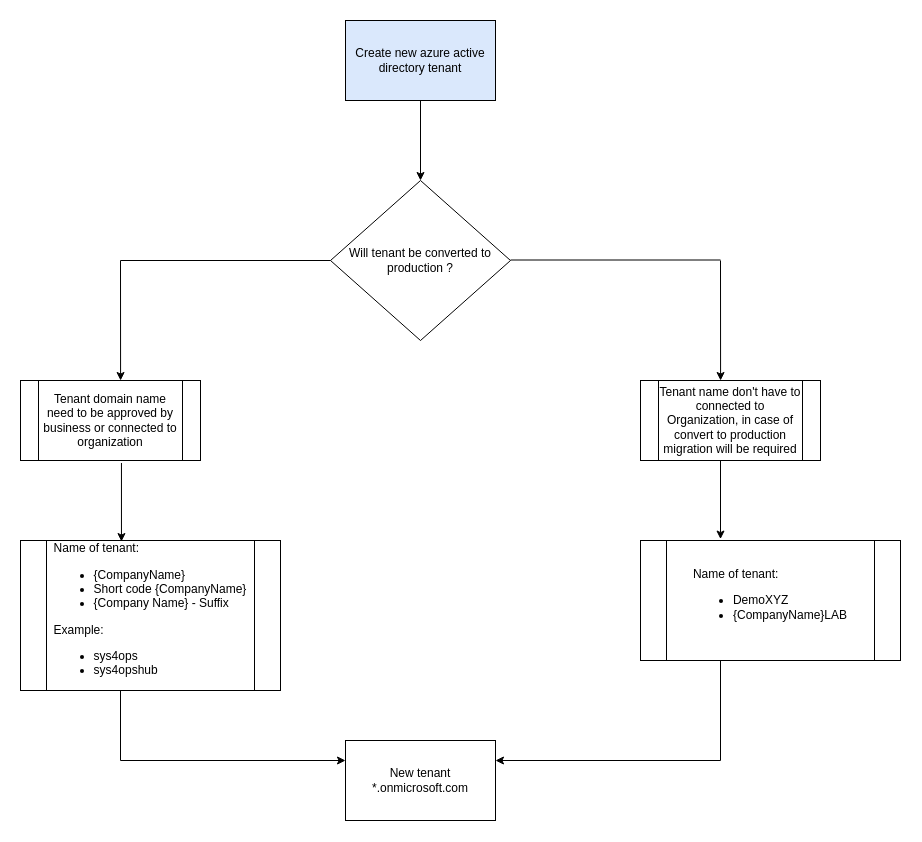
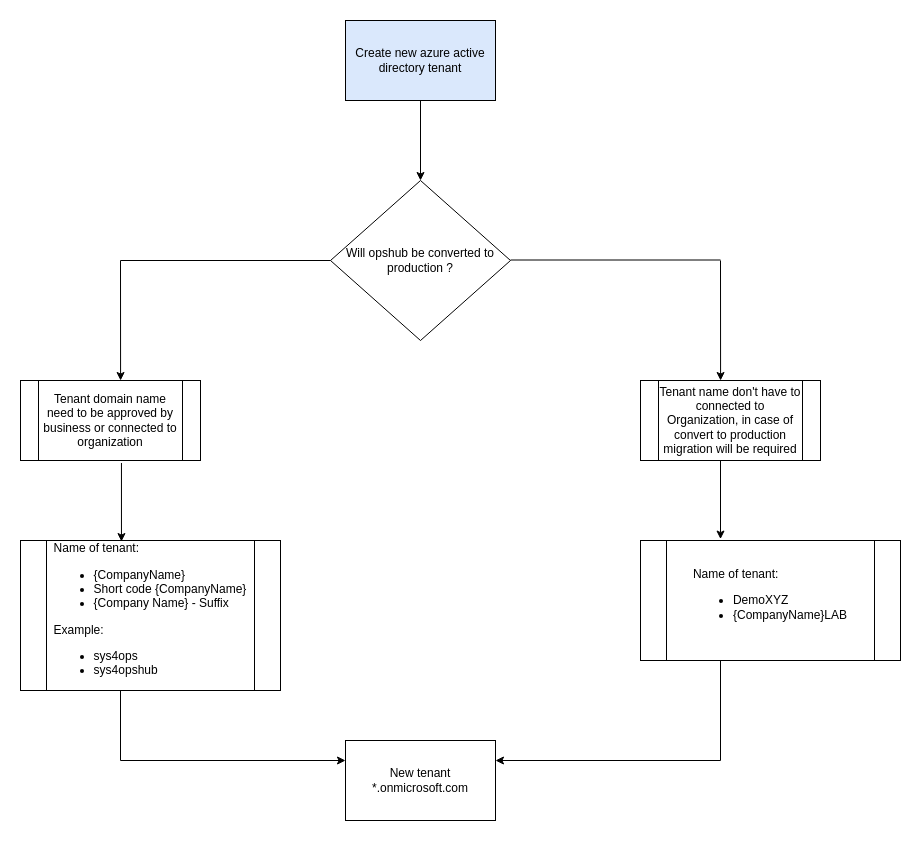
node "Will tenant be converted to production ?": label "Will tenant be converted to production ?" -> "Will opshub be converted to production ?"
